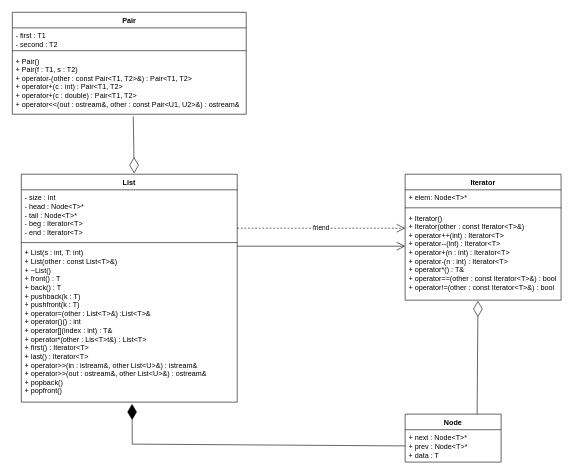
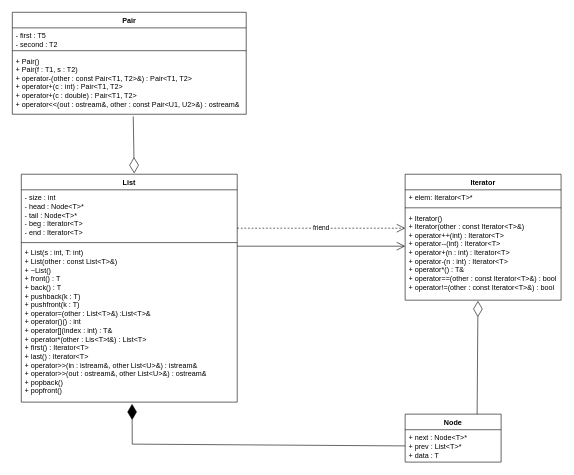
node "- first : T1 - second : T2": label "- first : T1 - second : T2" -> "- first : T5 - second : T2"
node "+ elem: Node<T>*": label "+ elem: Node<T>*" -> "+ elem: Iterator<T>*"
node "+ next : Node<T>* + prev : Node<T>* + data : T": label "+ next : Node<T>* + prev : Node<T>* + data : T" -> "+ next : Node<T>* + prev : List<T>* + data : T"
